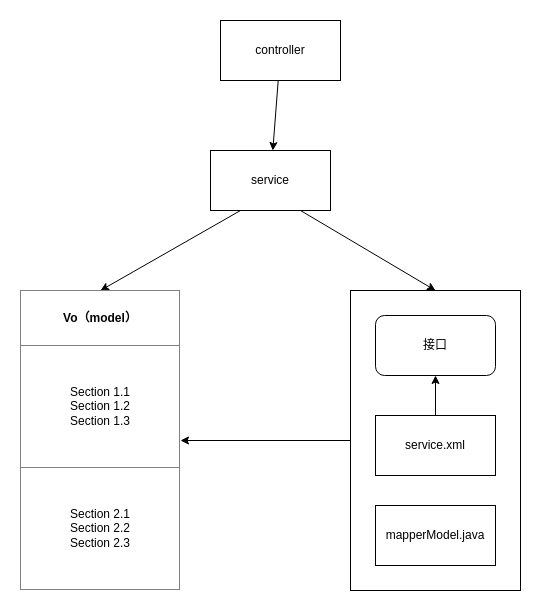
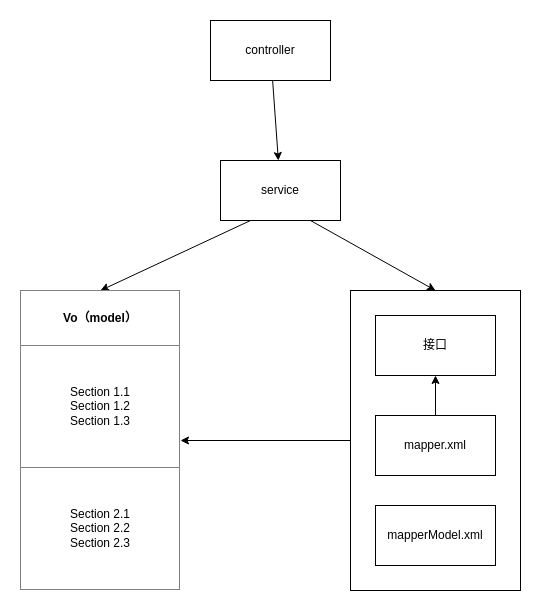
node "controller": moved (281, 51) -> (271, 51)
node "service": moved (271, 181) -> (281, 191)
node "接口": shape rounded rectangle -> rectangle
node "service.xml": label "service.xml" -> "mapper.xml"
node "mapperModel.java": label "mapperModel.java" -> "mapperModel.xml"
